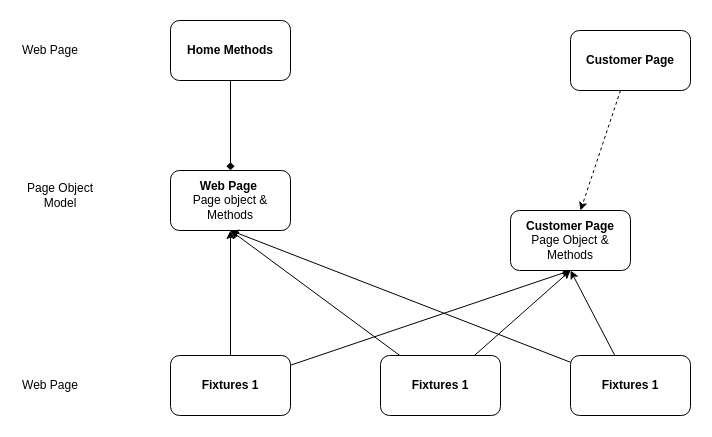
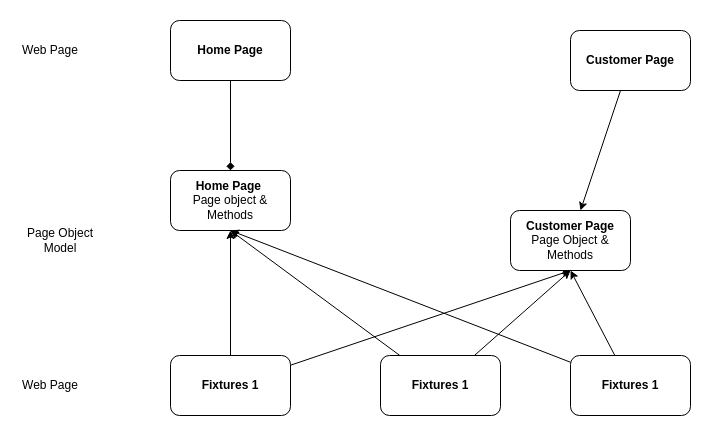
node "Home Methods": label "Home Methods" -> "Home Page"
edge "Customer Page" -> "Customer Page Page Object & Methods": style dashed -> solid
node "Page Object Model": moved (61, 196) -> (61, 241)
node "Web Page Page object & Methods": label "Web Page Page object & Methods" -> "Home Page Page object & Methods"
